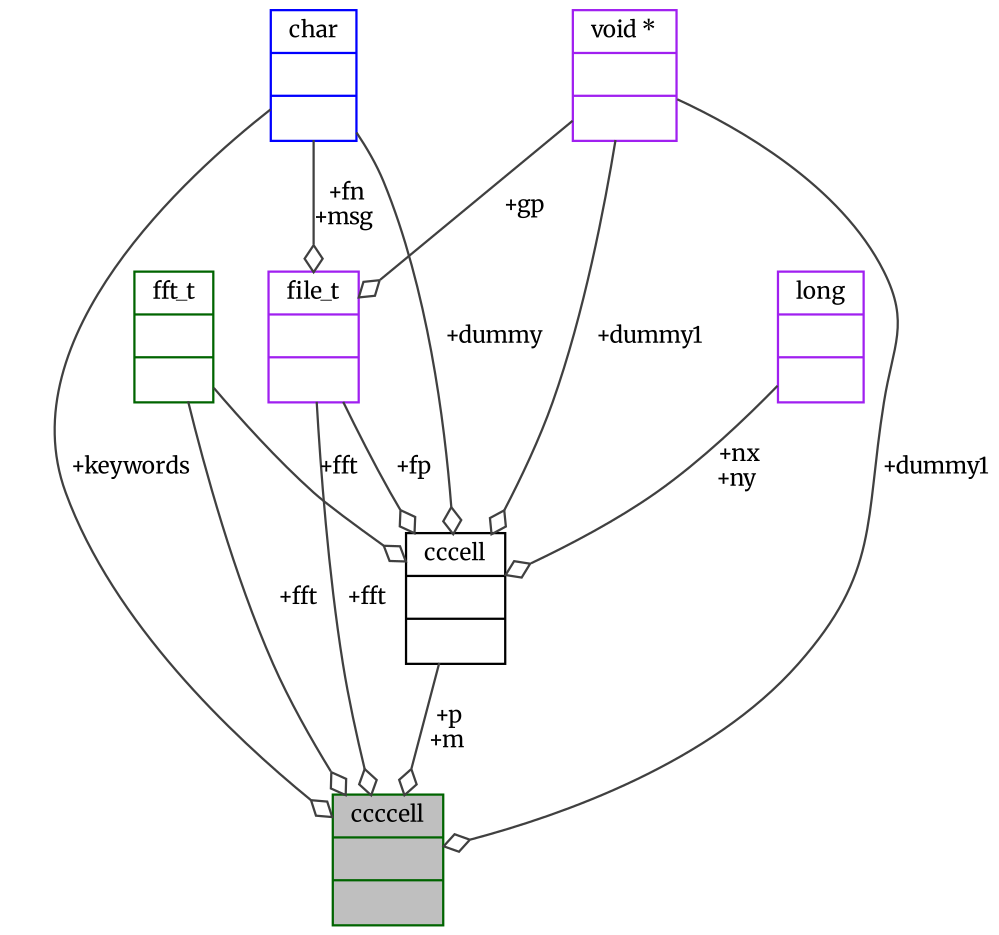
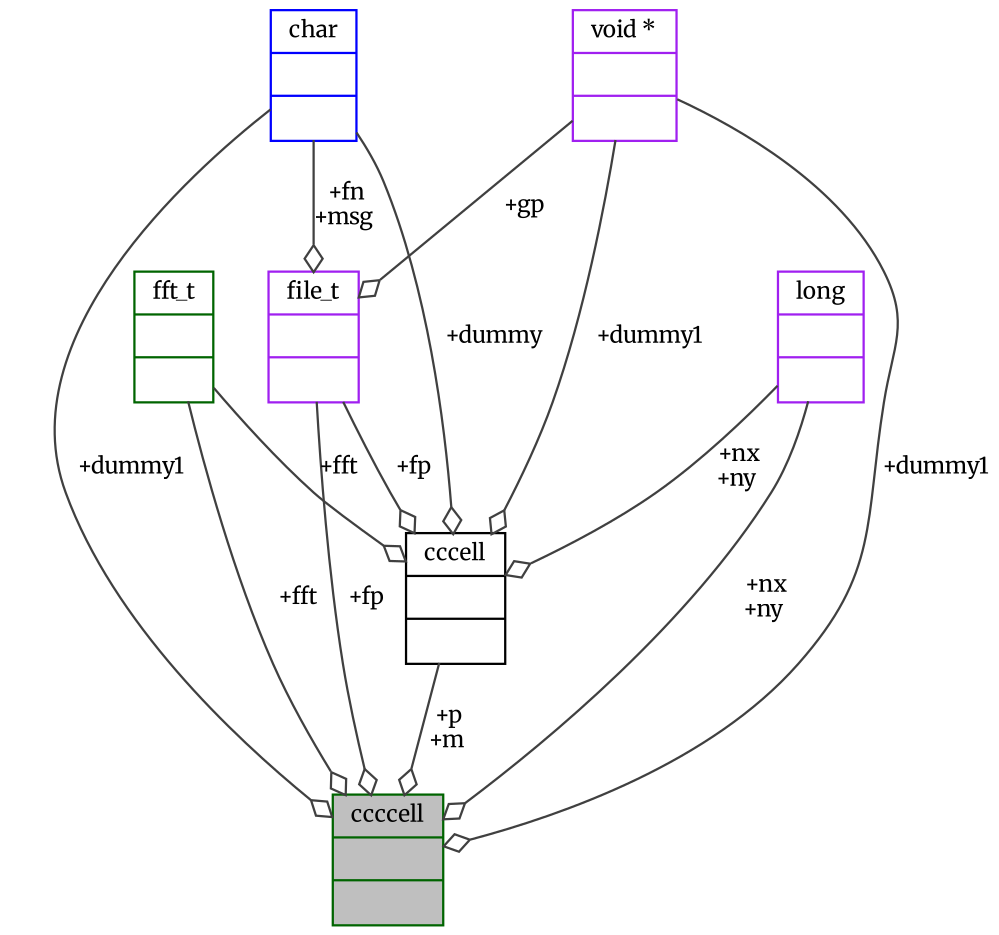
edge "char" -> "ccccell": label " +keywords" -> " +dummy1"
edge "file_t" -> "ccccell": label " +fft" -> " +fp"
edge "long" -> "ccccell": added, label "+nx +ny"
